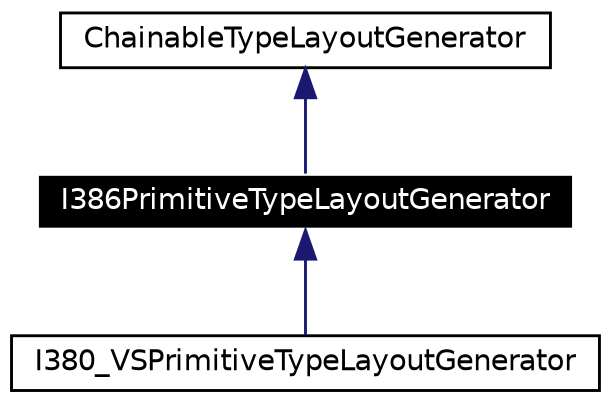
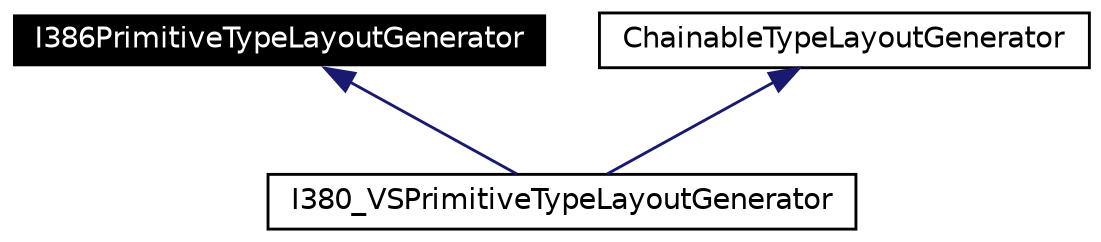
edge "I386PrimitiveTypeLayoutGenerator" -> "ChainableTypeLayoutGenerator": now "I380_VSPrimitiveTypeLayoutGenerator" -> "ChainableTypeLayoutGenerator"
